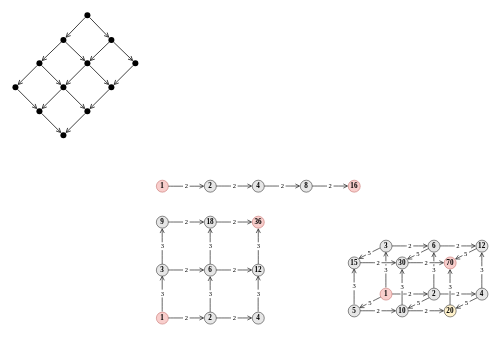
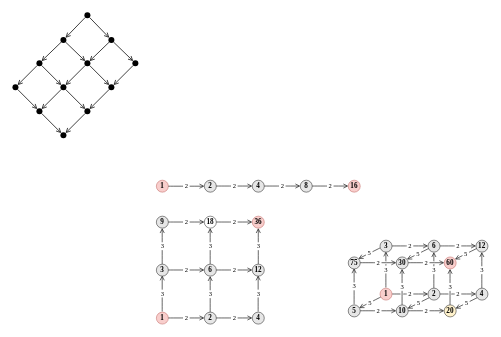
node "18": fillcolor #e6e6e6 -> #ffffff
node "15": label "15" -> "75"
node "70": label "70" -> "60"
